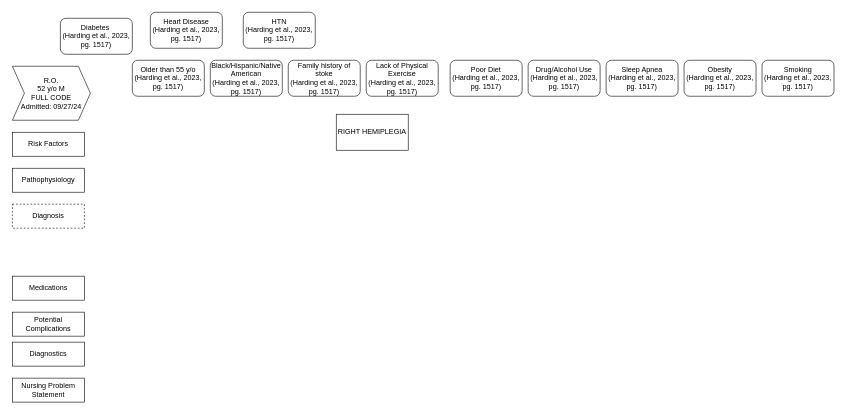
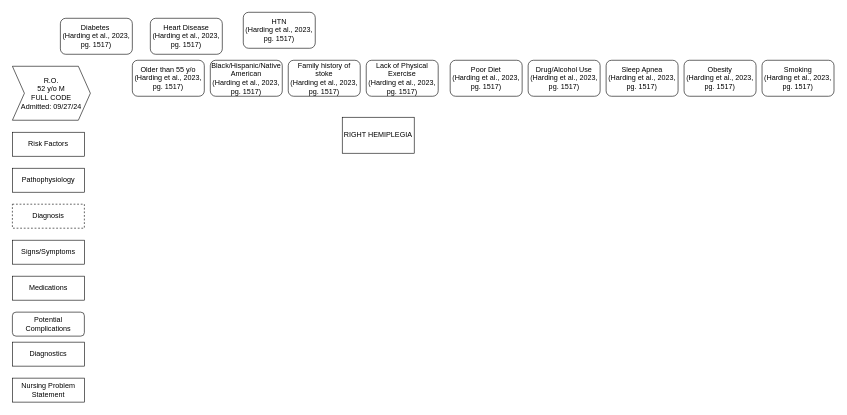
node "Heart Disease (Harding et al., 2023, pg. 1517)": moved (186, 30) -> (186, 36)
node "RIGHT HEMIPLEGIA": moved (372, 132) -> (378, 135)
node "Signs/Symptoms": added
node "Potential Complications": shape rectangle -> rounded rectangle
